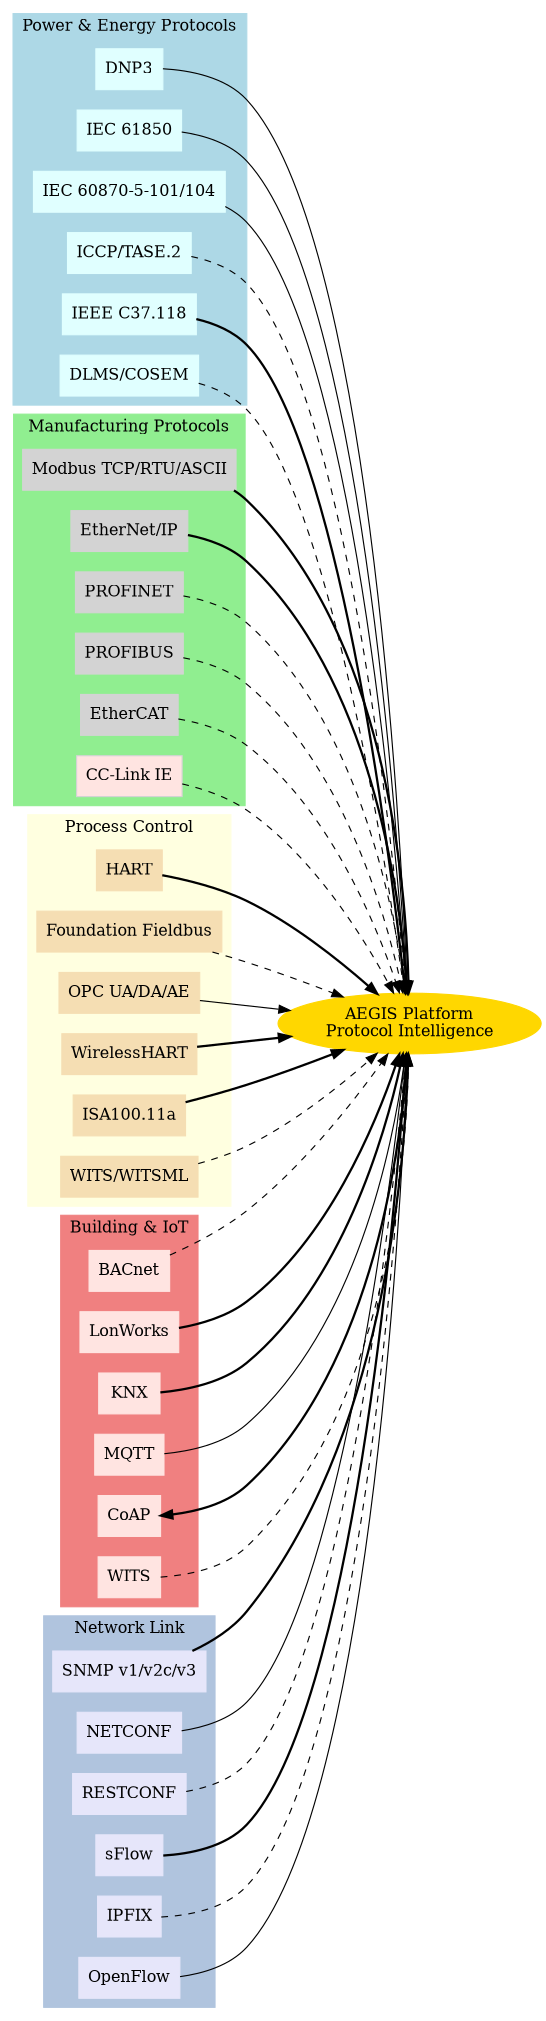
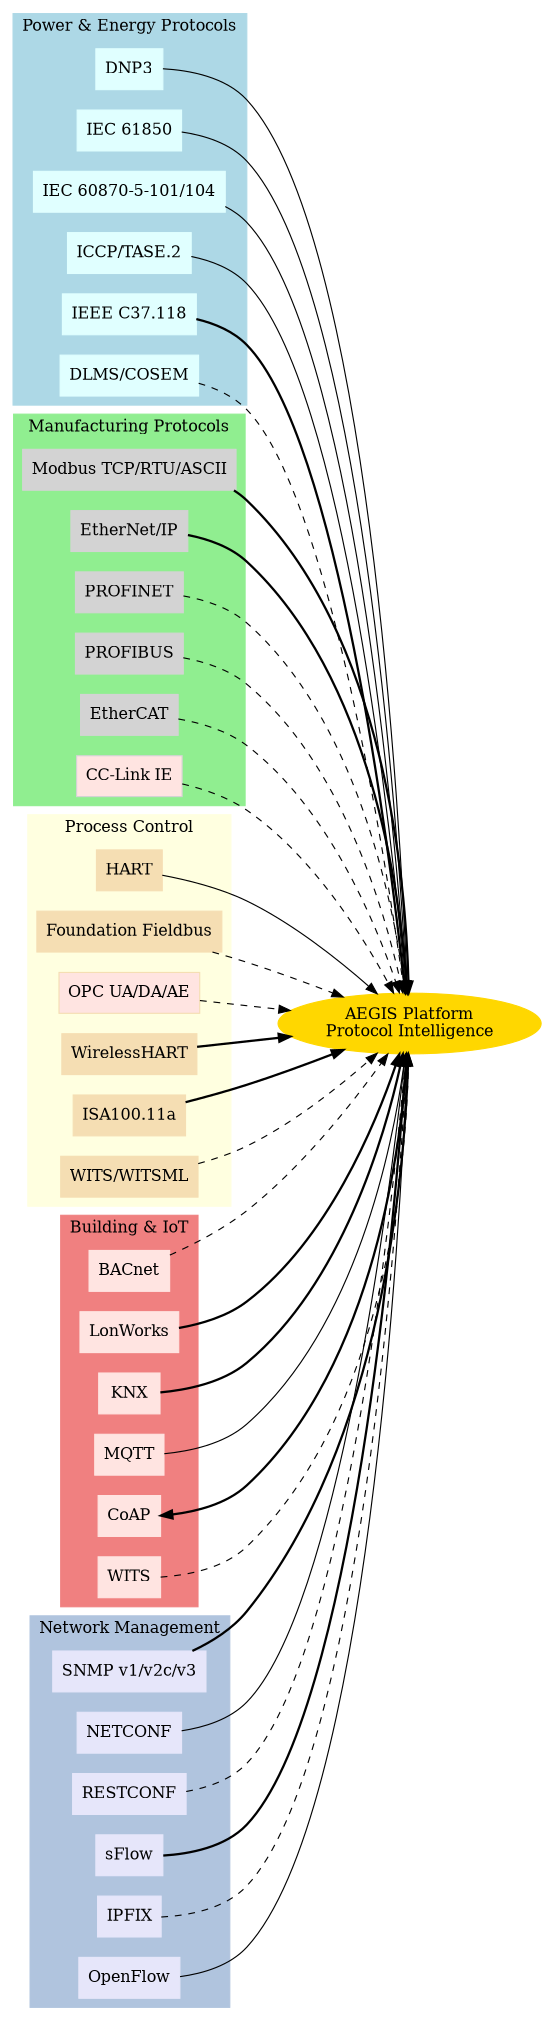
edge "ICCP/TASE.2" -> "AEGIS Platform Protocol Intelligence": style dashed -> solid
edge "HART" -> "AEGIS Platform Protocol Intelligence": style bold -> solid
node "OPC UA/DA/AE": fillcolor wheat -> mistyrose
edge "OPC UA/DA/AE" -> "AEGIS Platform Protocol Intelligence": style solid -> dashed
cluster "Network Link": label "Network Link" -> "Network Management"
